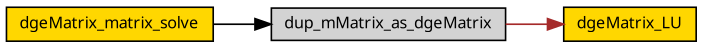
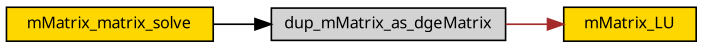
node "dgeMatrix_matrix_solve": label "dgeMatrix_matrix_solve" -> "mMatrix_matrix_solve"
node "dgeMatrix_LU": label "dgeMatrix_LU" -> "mMatrix_LU"
